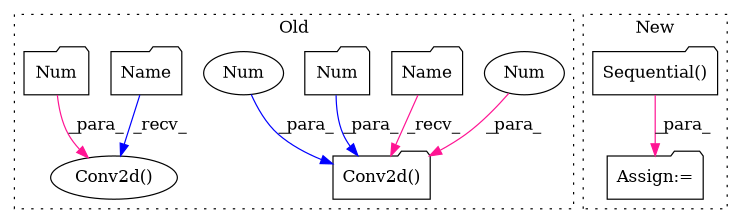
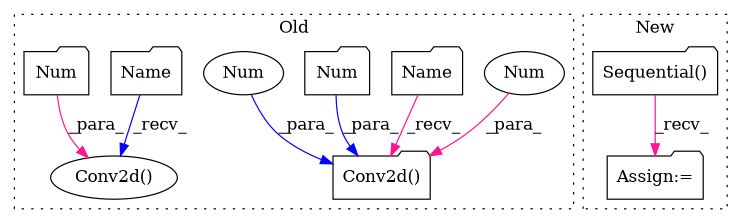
edge "Sequential()" -> "Assign:=": label "_para_" -> "_recv_"
